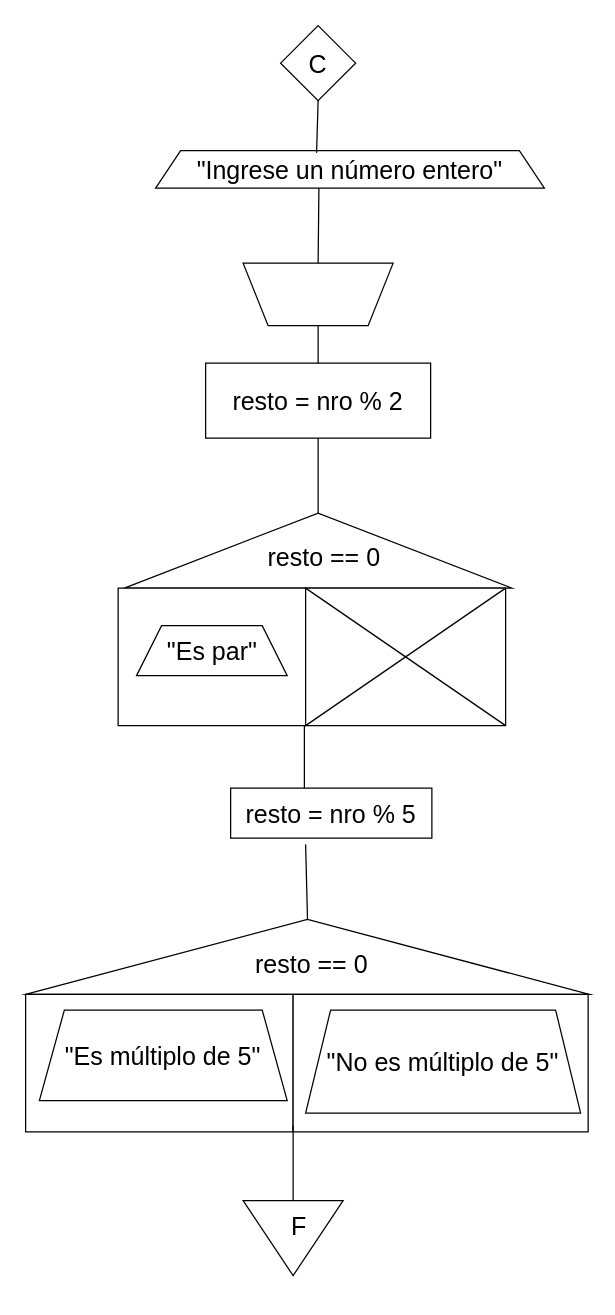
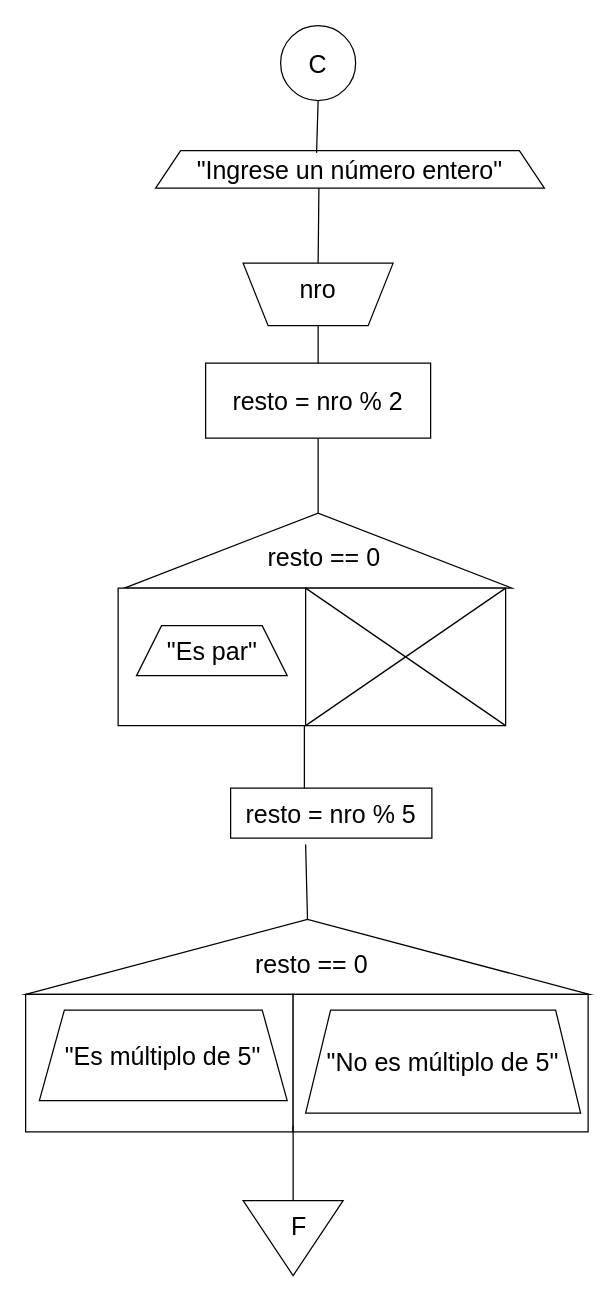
node "C": shape diamond -> ellipse
node "nro": added
